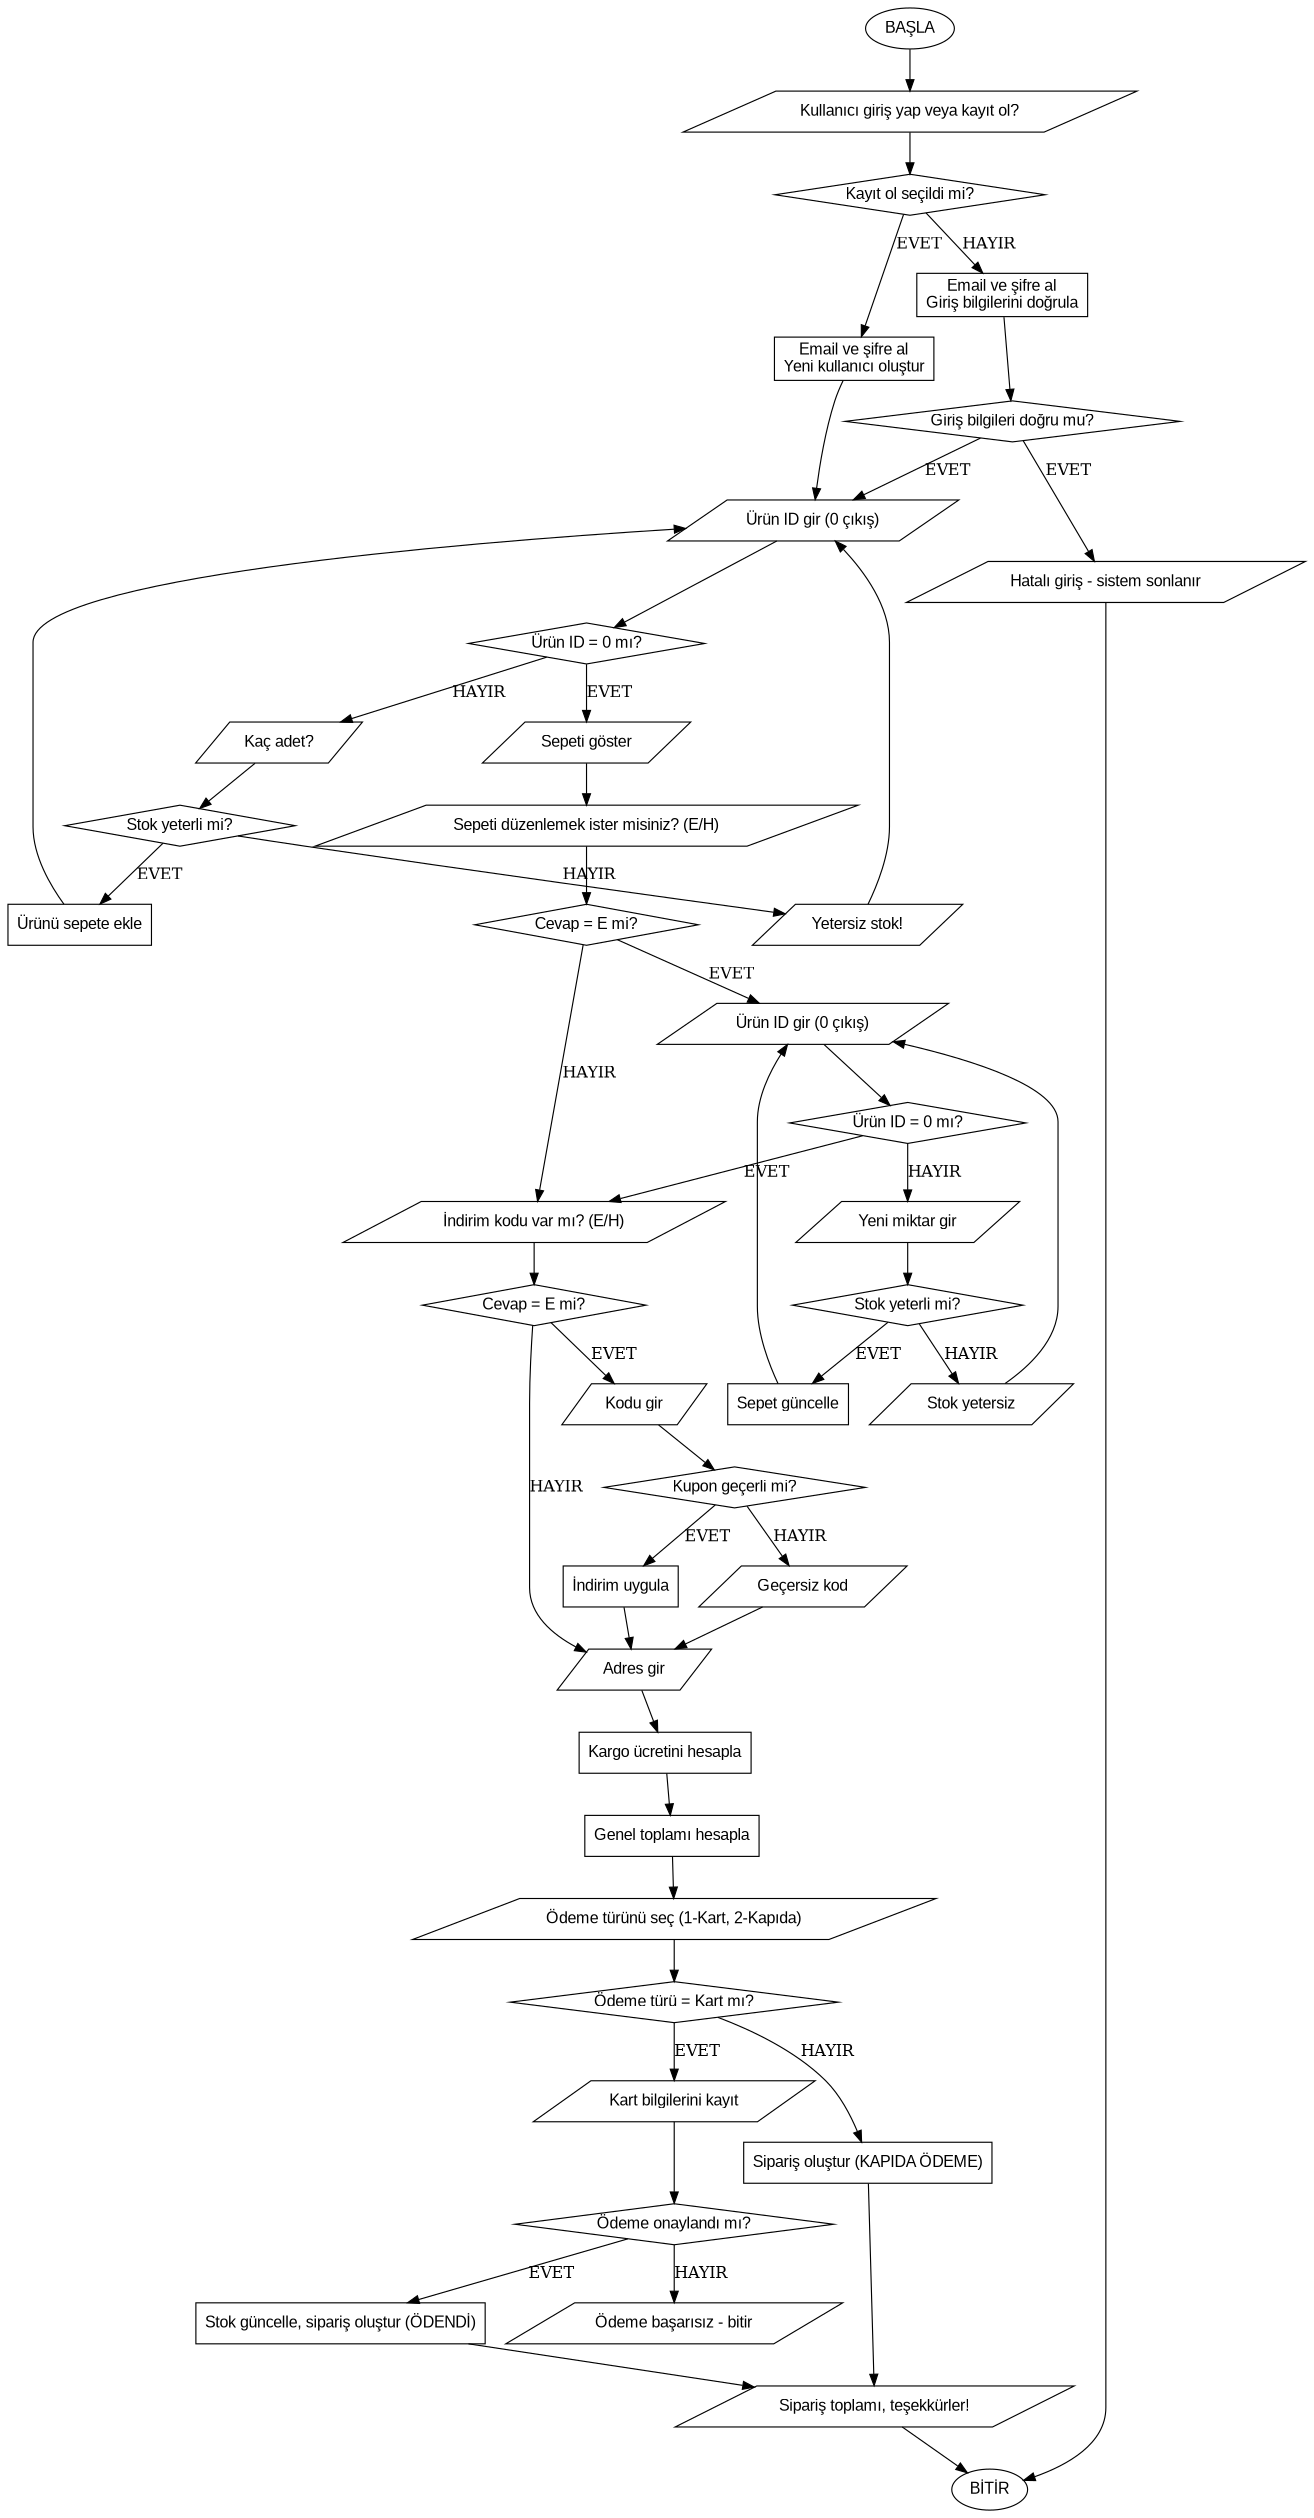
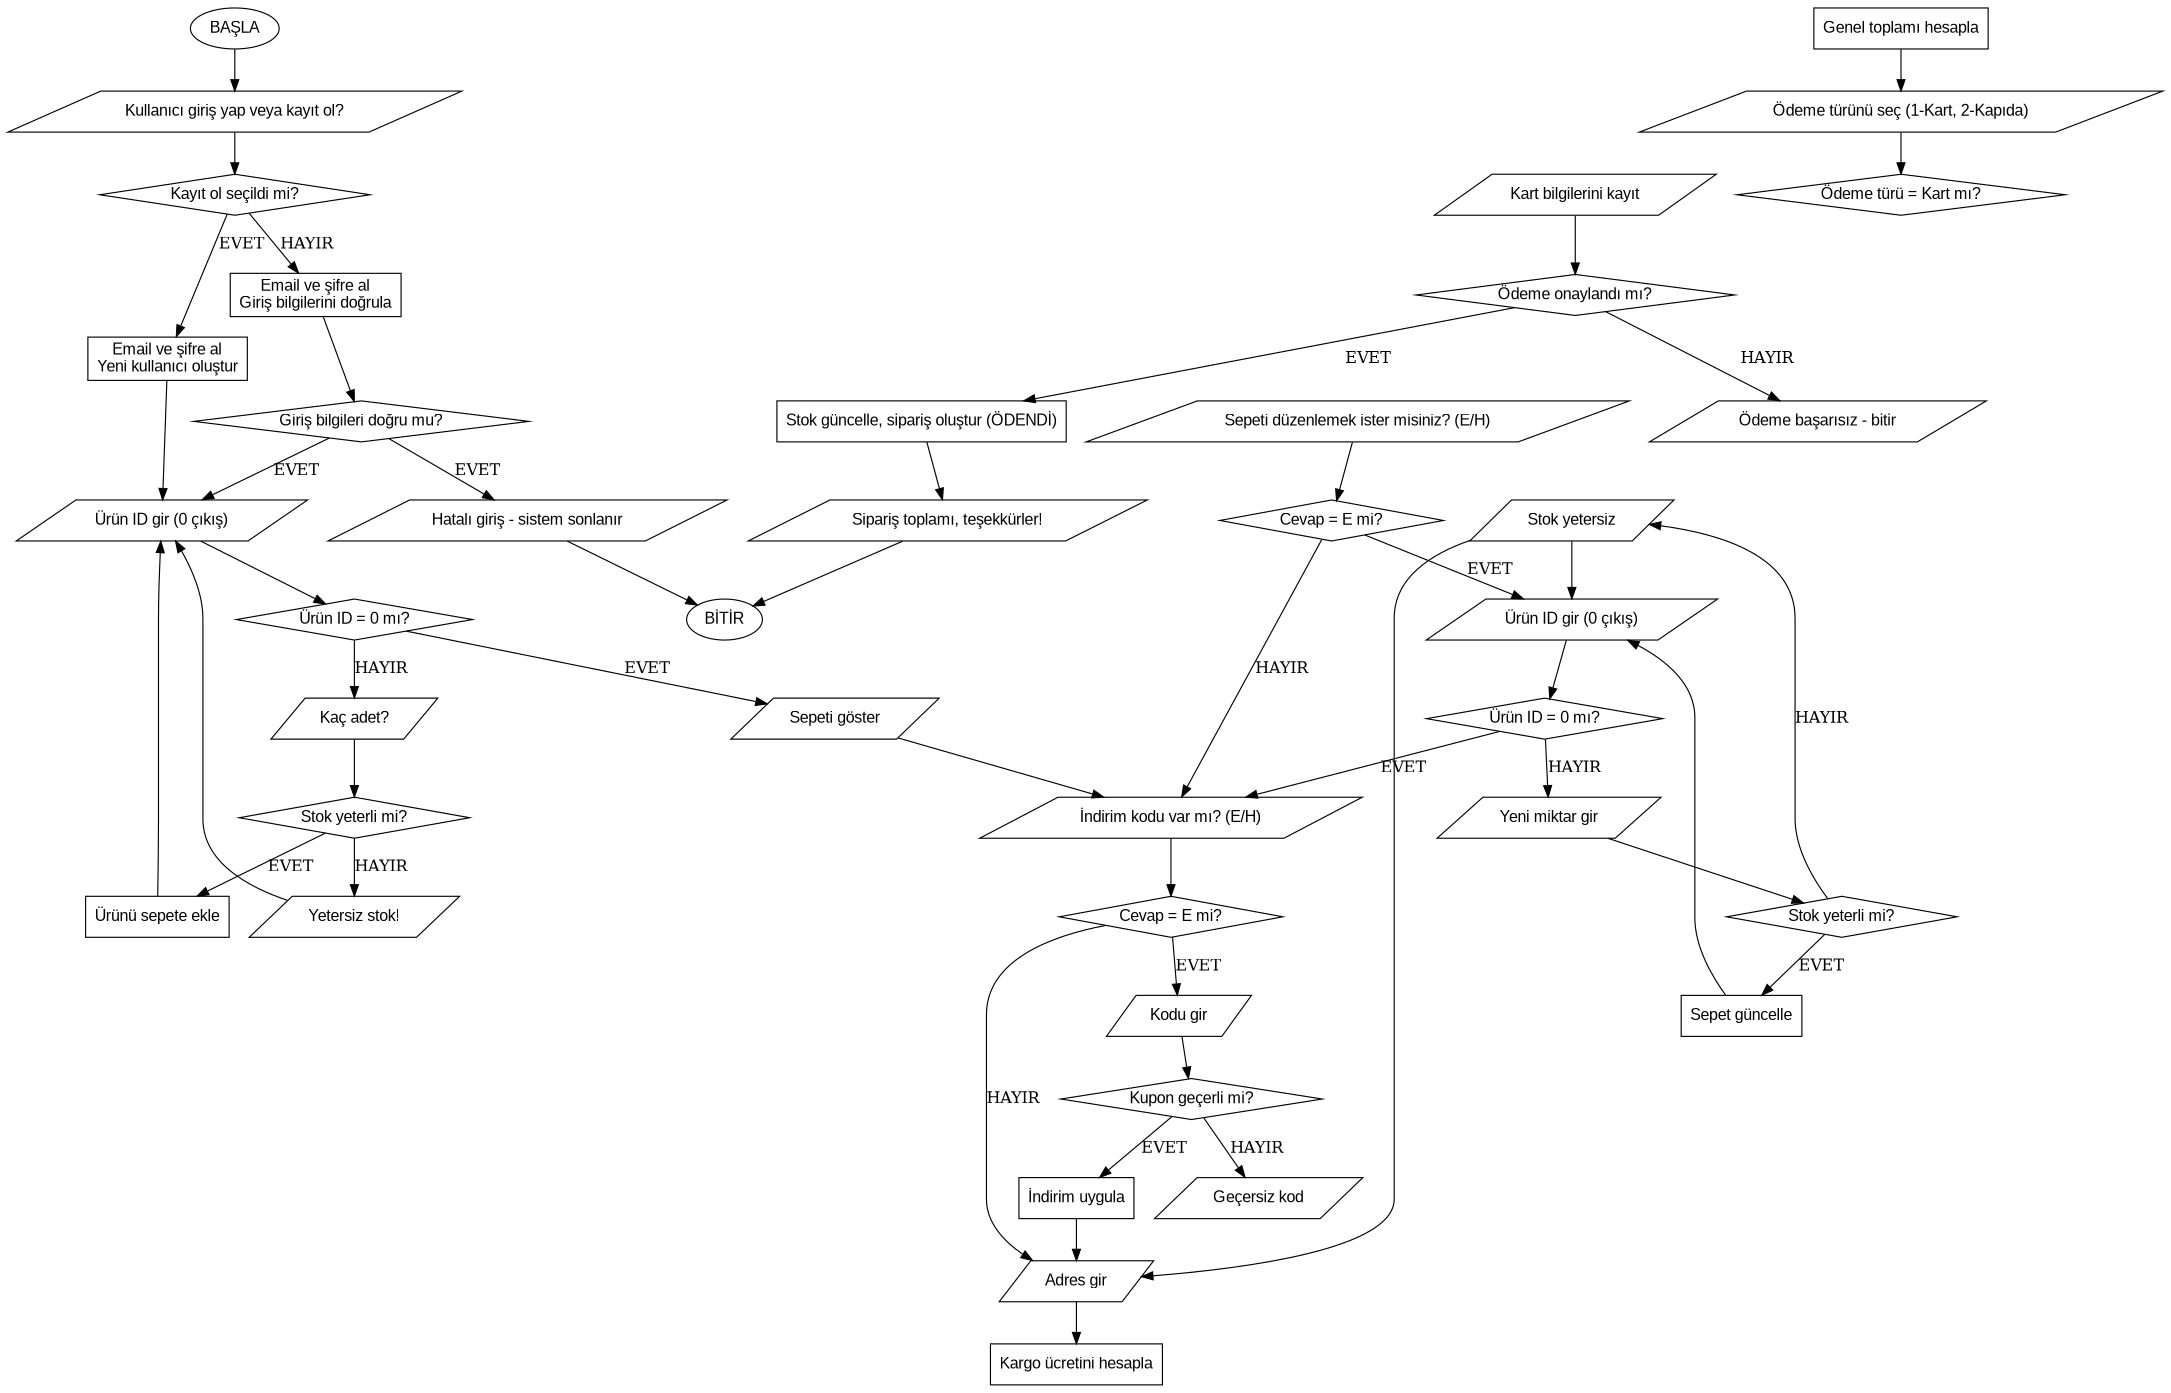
edge "Sepeti göster" -> "Sepeti düzenlemek ister misiniz? (E/H)": now "Sepeti göster" -> "İndirim kodu var mı? (E/H)"
edge "Geçersiz kod" -> "Adres gir": now "Stok yetersiz" -> "Adres gir"
edge "Kargo ücretini hesapla" -> "Genel toplamı hesapla": removed
edge "Ödeme türü = Kart mı?" -> "Kart bilgilerini kayıt": removed, label "EVET"
node "Sipariş oluştur (KAPIDA ÖDEME)": removed
